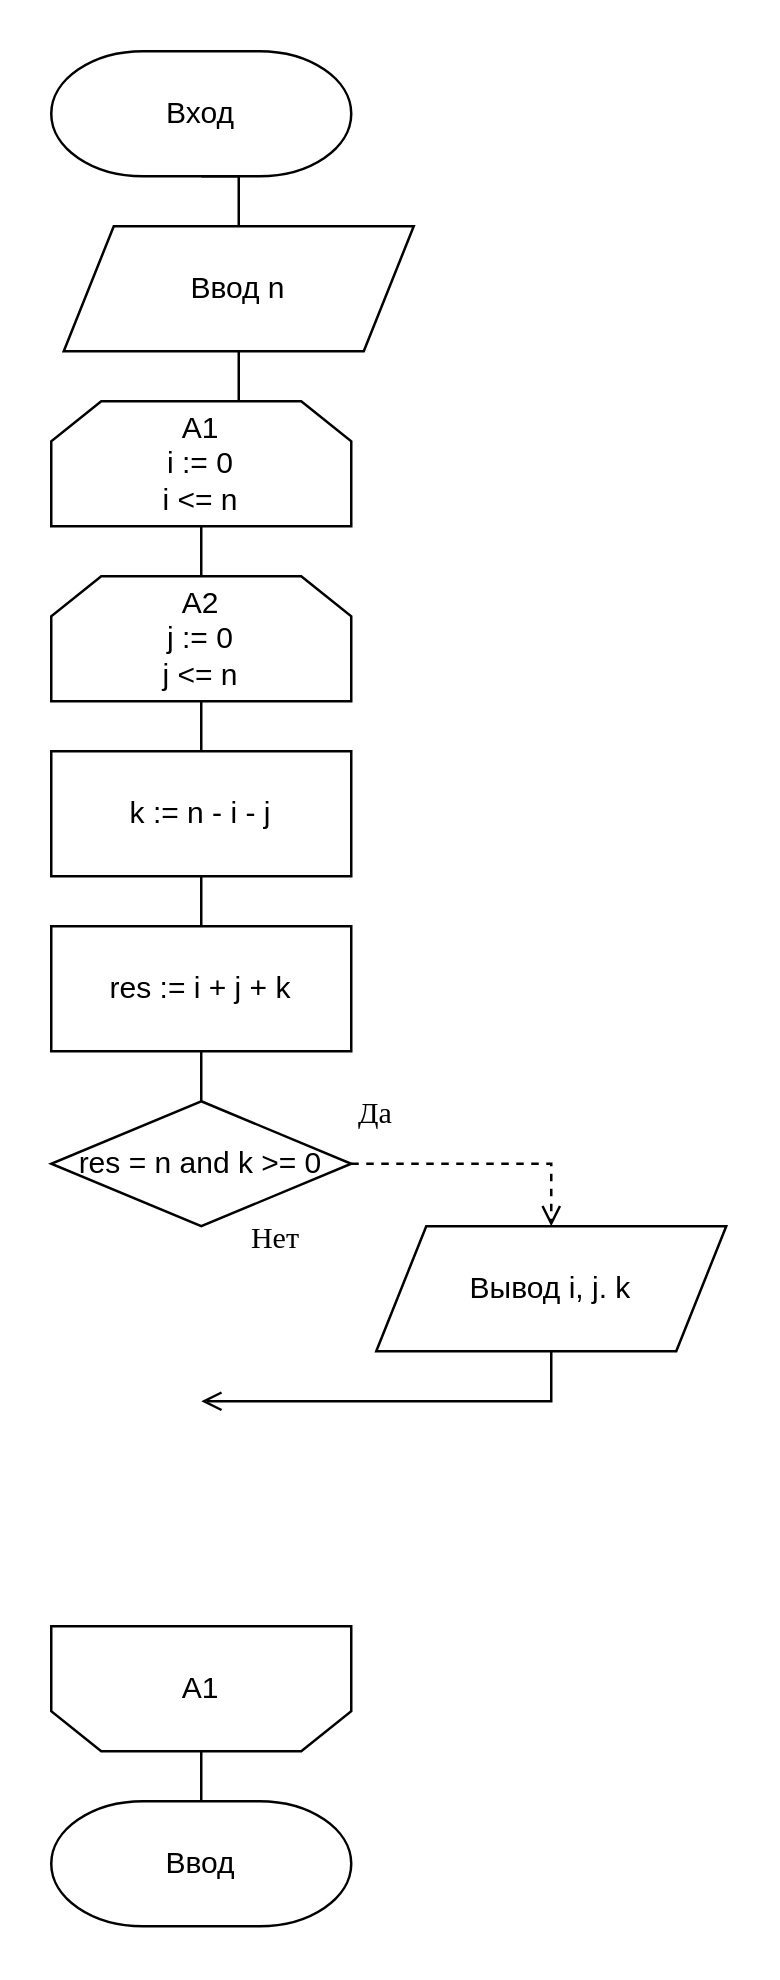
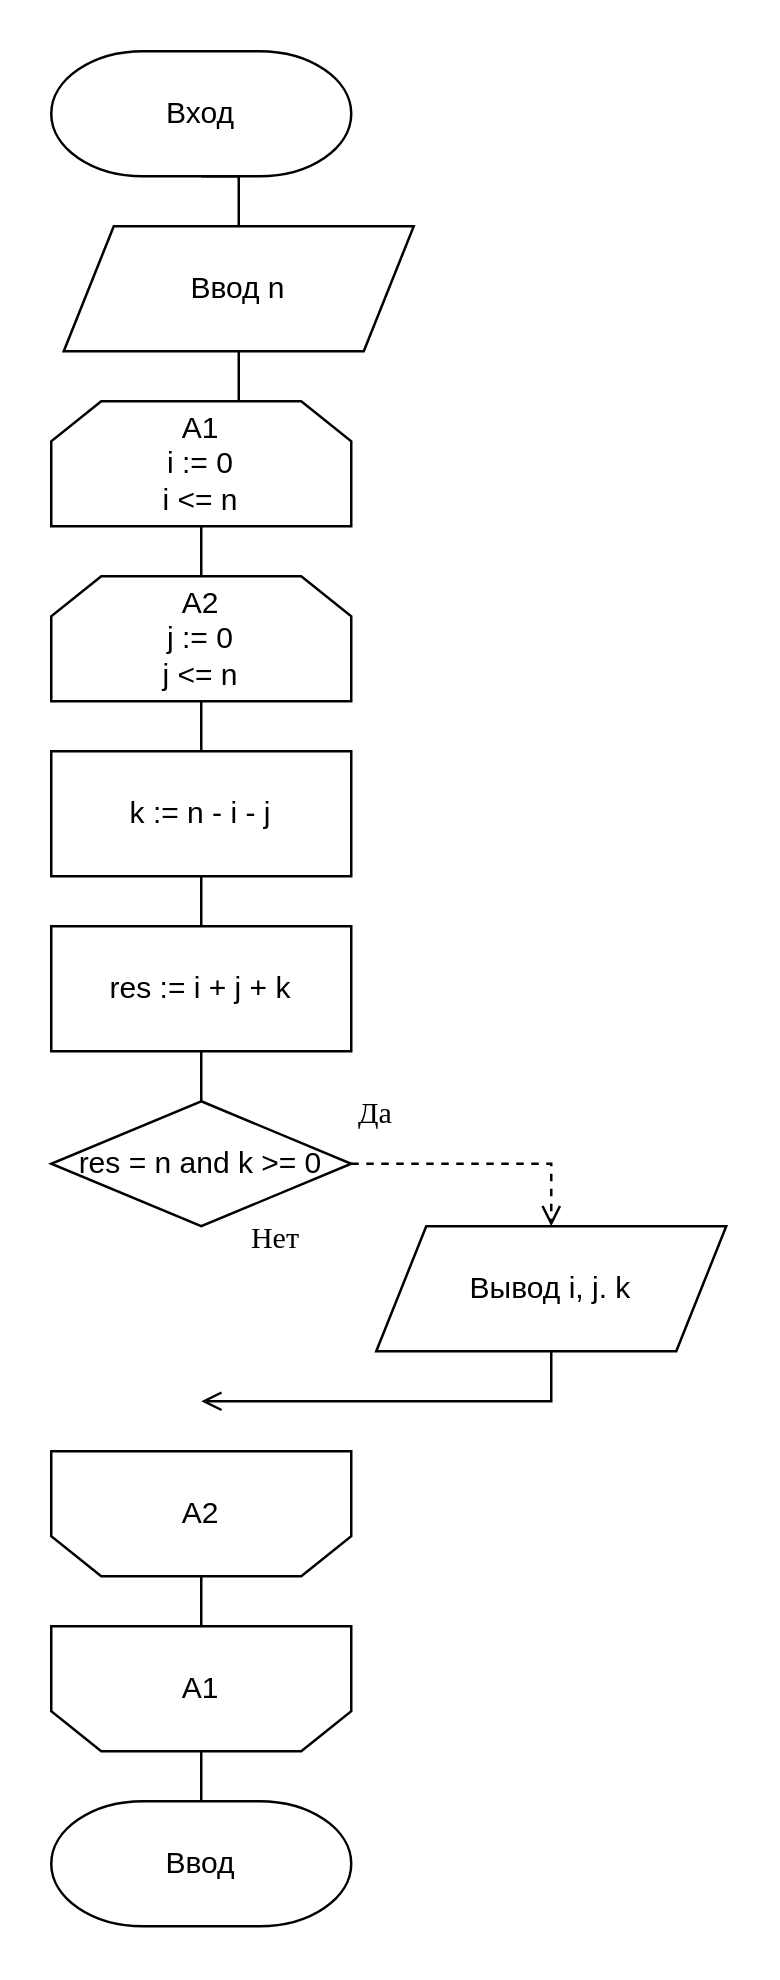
node "A2": added
edge "A2" -- "A1": added
